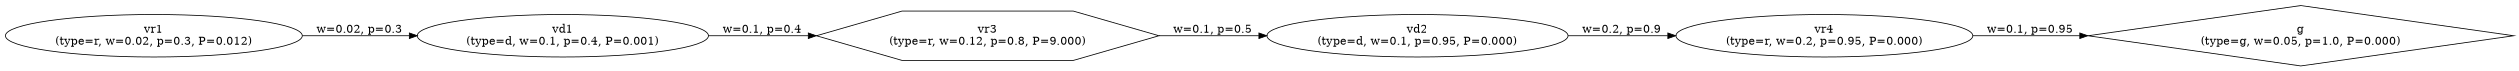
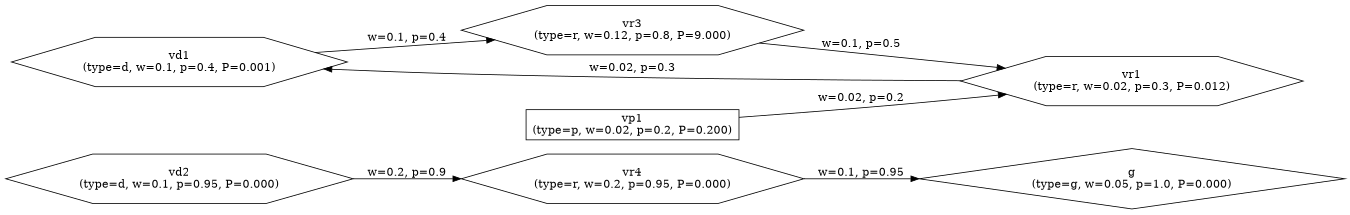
node "vr1 (type=r, w=0.02, p=0.3, P=0.012)": shape ellipse -> hexagon
node "vd1 (type=d, w=0.1, p=0.4, P=0.001)": shape ellipse -> hexagon
edge "vr3 (type=r, w=0.12, p=0.8, P=9.000)" -> "vd2 (type=d, w=0.1, p=0.95, P=0.000)": now "vr3 (type=r, w=0.12, p=0.8, P=9.000)" -> "vr1 (type=r, w=0.02, p=0.3, P=0.012)"
node "vd2 (type=d, w=0.1, p=0.95, P=0.000)": shape ellipse -> hexagon
node "vr4 (type=r, w=0.2, p=0.95, P=0.000)": shape ellipse -> hexagon
node "vp1 (type=p, w=0.02, p=0.2, P=0.200)": added
